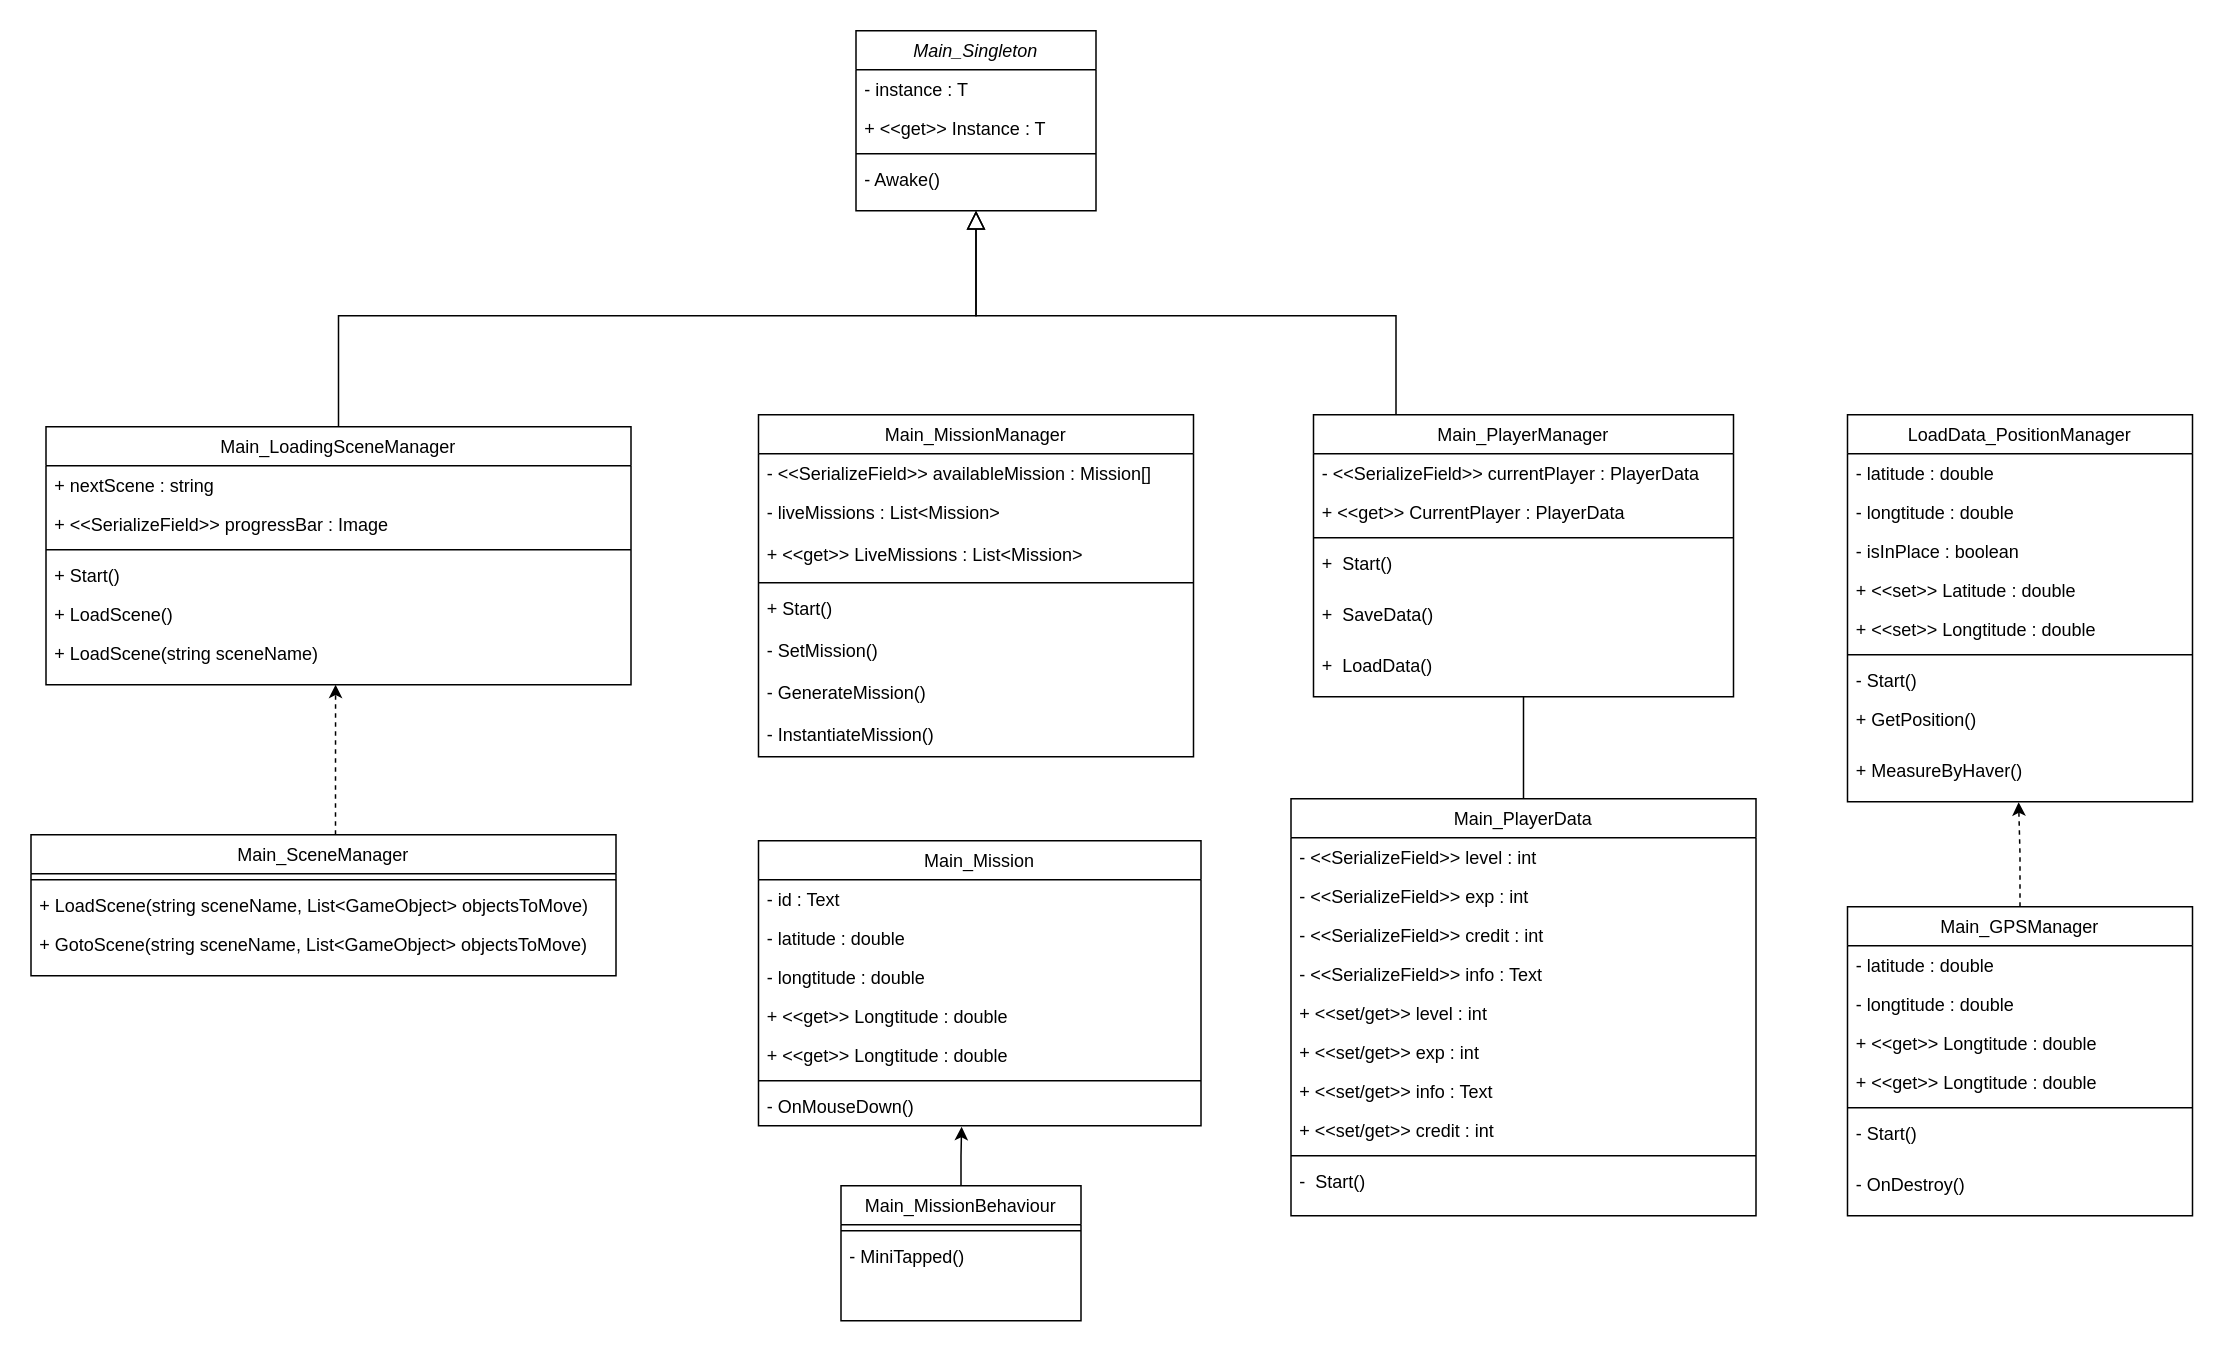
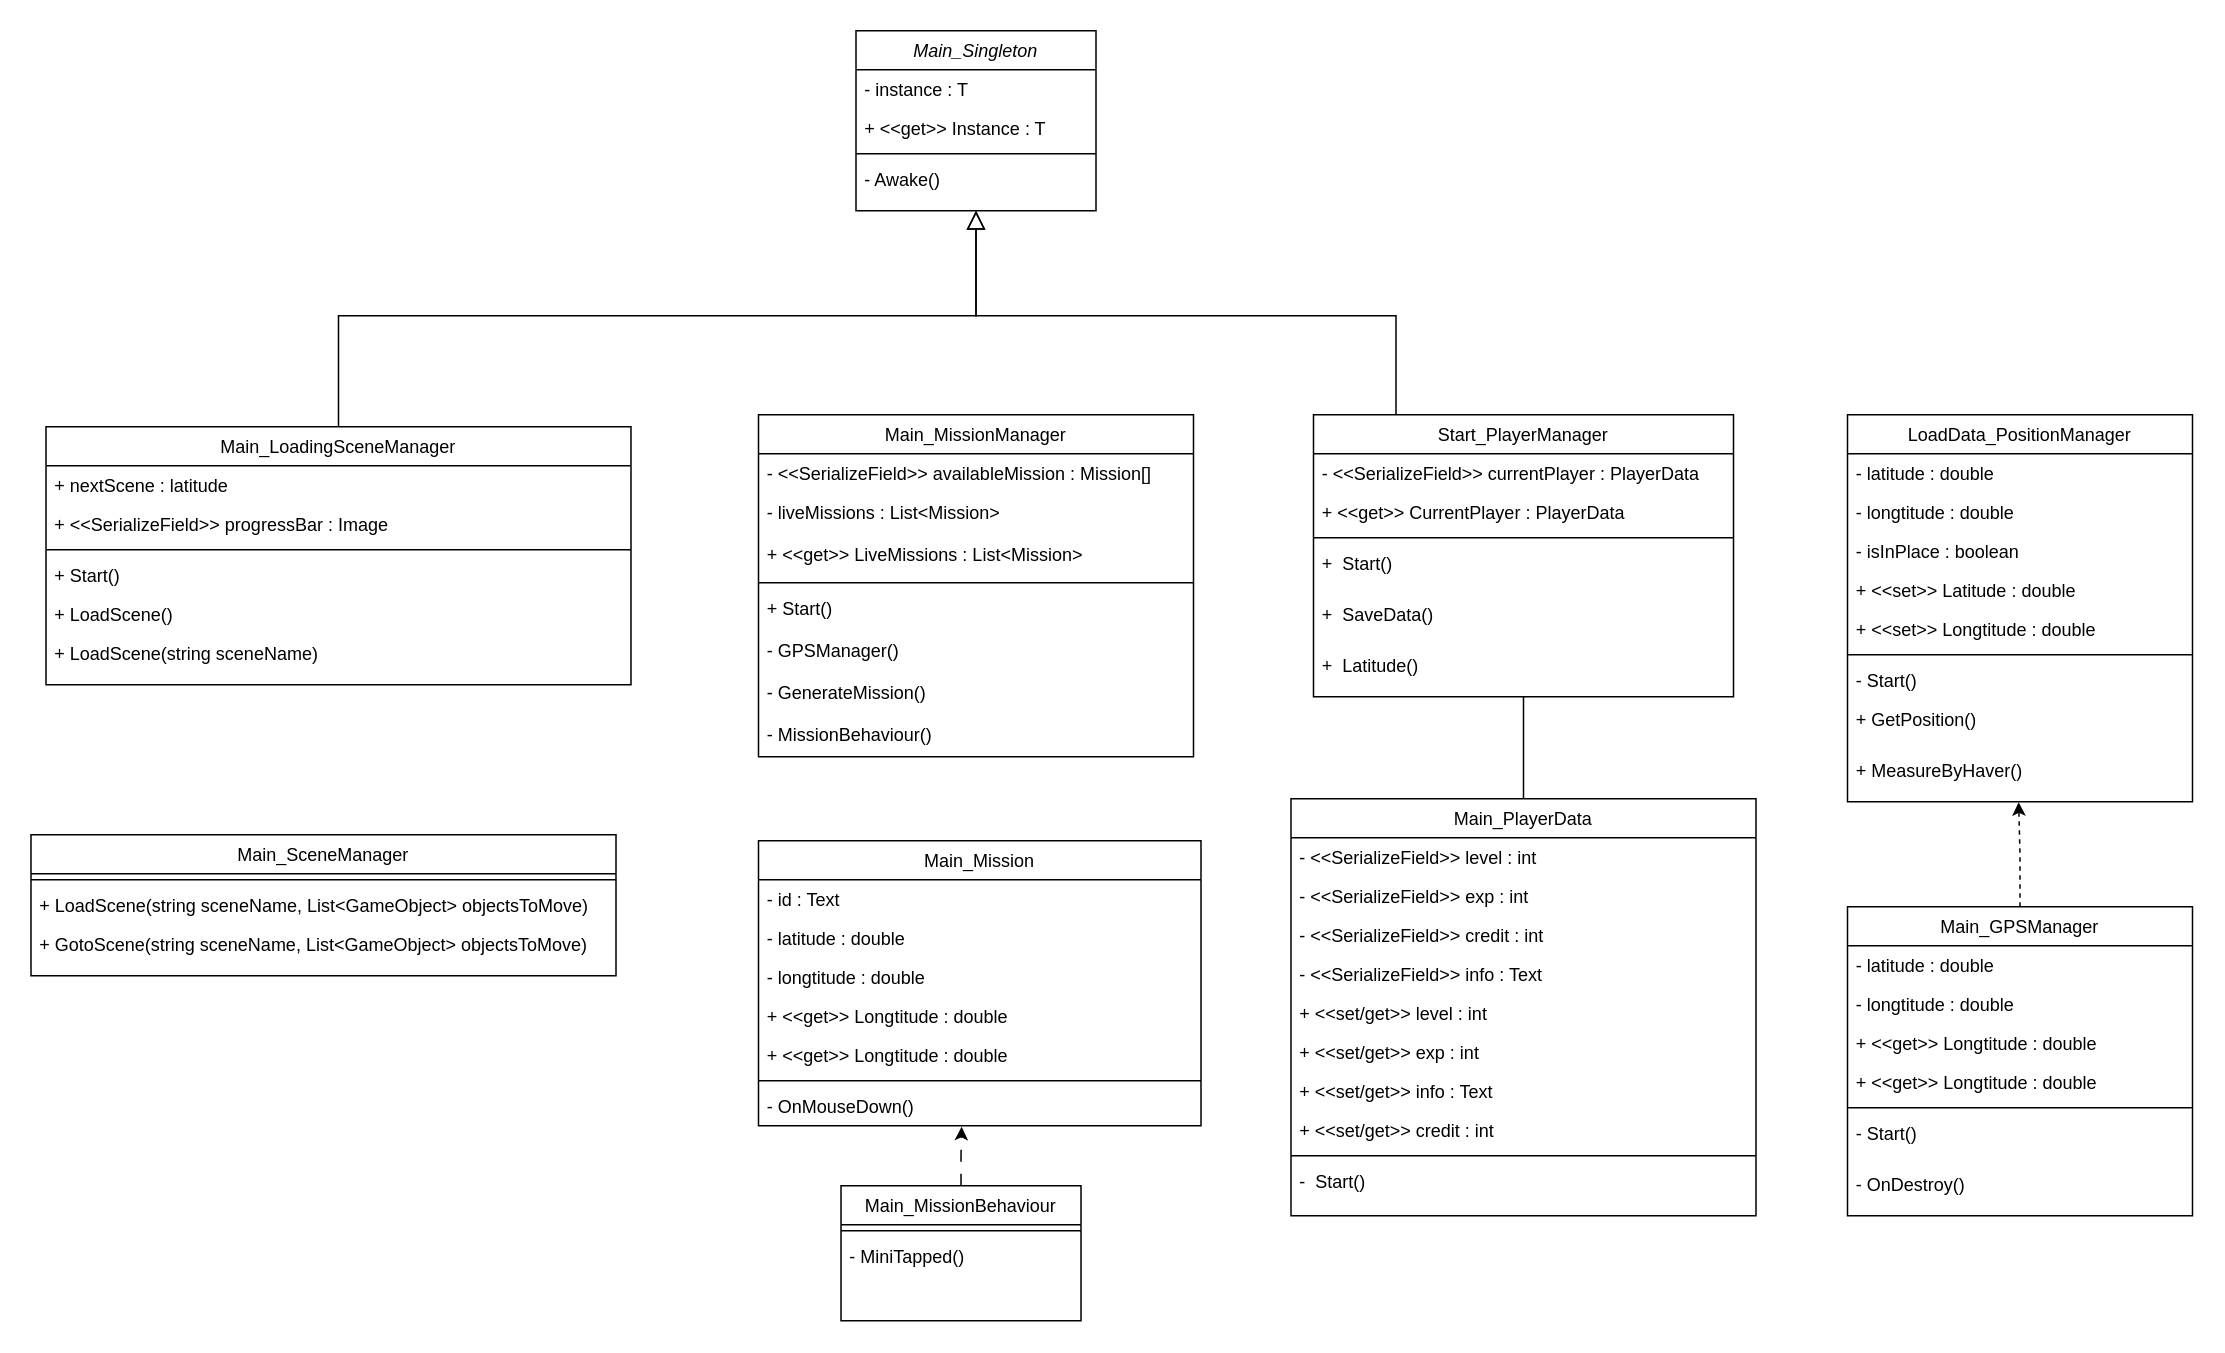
node "Main_PlayerManager": label "Main_PlayerManager" -> "Start_PlayerManager"
node "+ nextScene : string": label "+ nextScene : string" -> "+ nextScene : latitude"
node "- SetMission()": label "- SetMission()" -> "- GPSManager()"
node "+ LoadData()": label "+ LoadData()" -> "+ Latitude()"
node "- InstantiateMission()": label "- InstantiateMission()" -> "- MissionBehaviour()"
edge "Main_SceneManager" -> "+ LoadScene(string sceneName)": removed
edge "Main_MissionBehaviour" -> "- OnMouseDown()": style solid -> dashed
